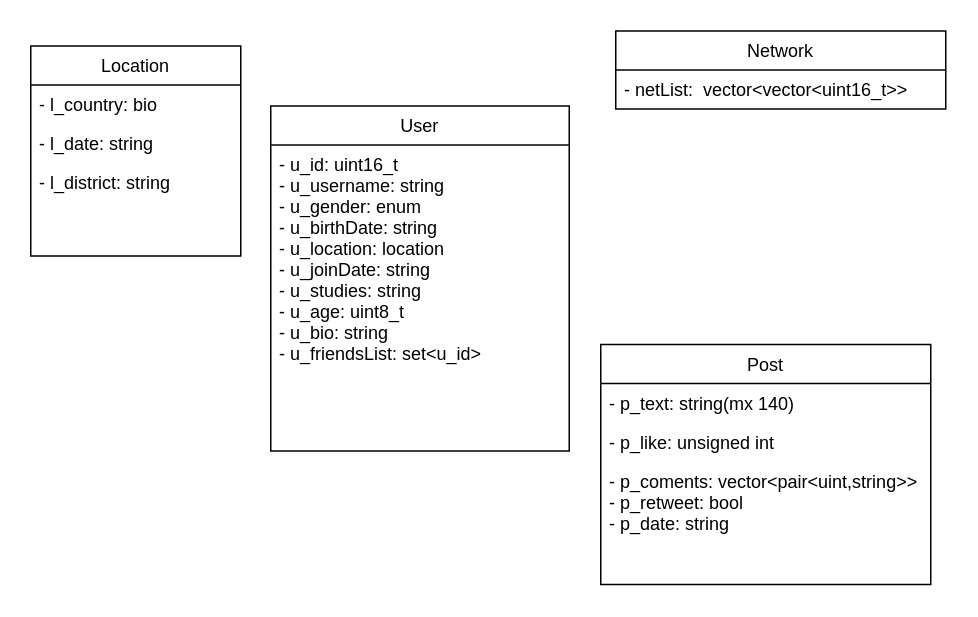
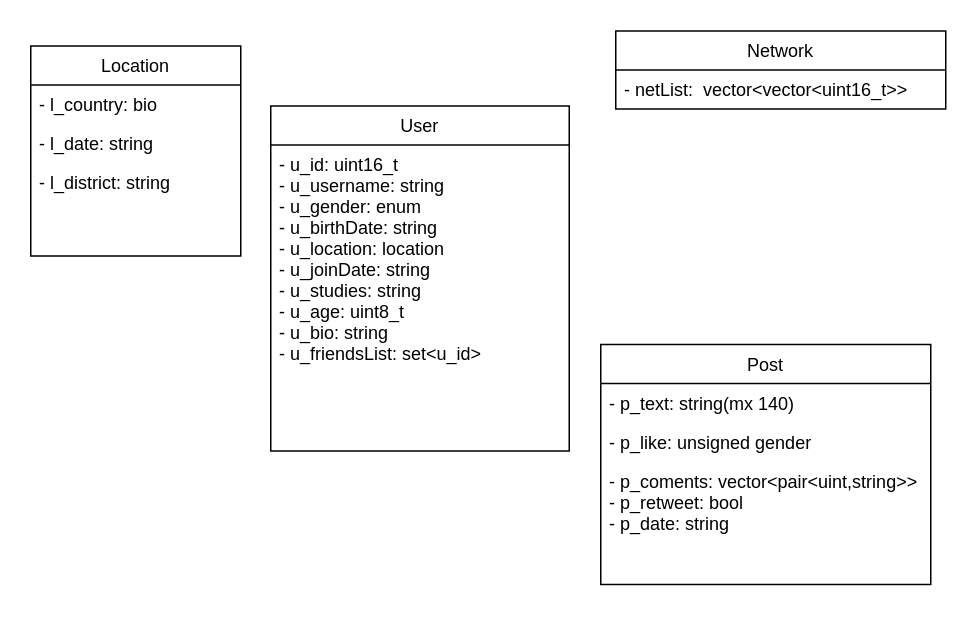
node "- p_like: unsigned int": label "- p_like: unsigned int" -> "- p_like: unsigned gender"
